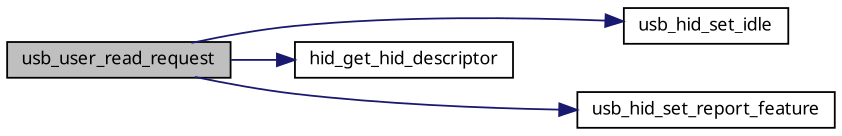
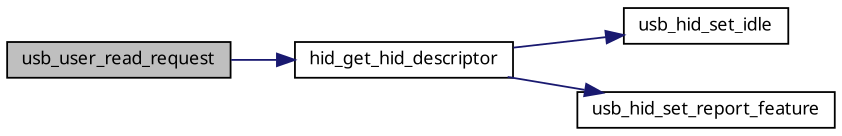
edge "usb_user_read_request" -> "usb_hid_set_idle": now "hid_get_hid_descriptor" -> "usb_hid_set_idle"
edge "usb_user_read_request" -> "usb_hid_set_report_feature": now "hid_get_hid_descriptor" -> "usb_hid_set_report_feature"
